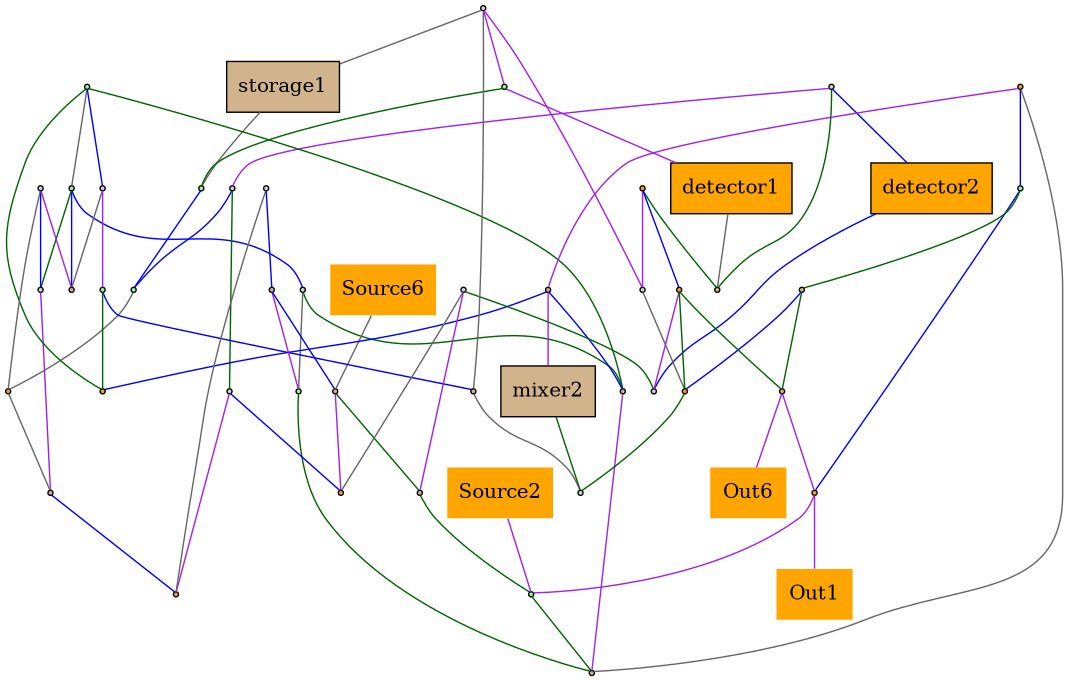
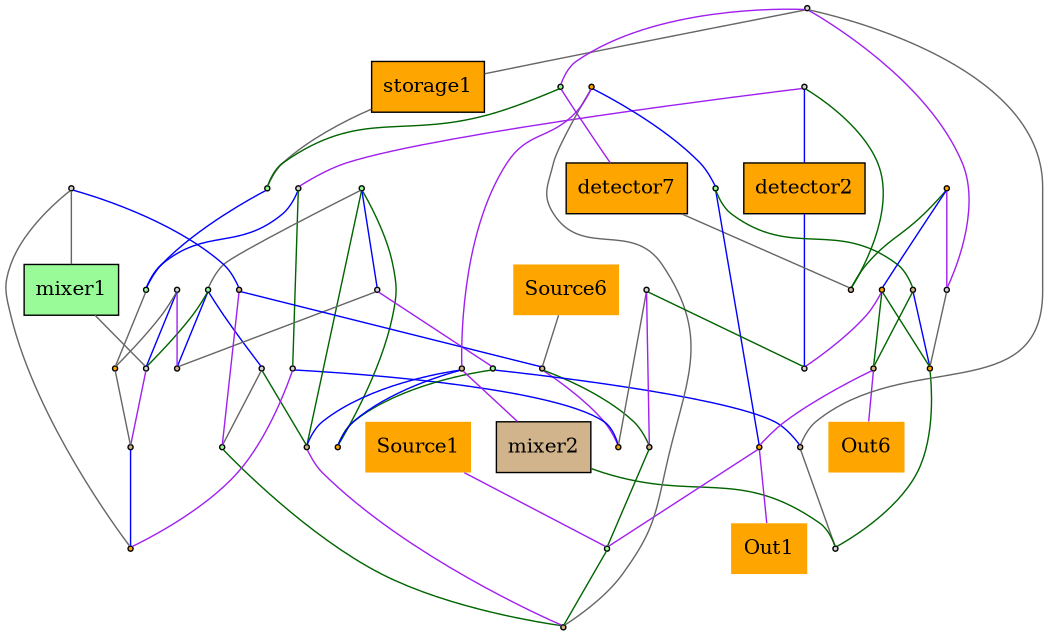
node "storage1": fillcolor tan -> orange
node "detector1": label "detector1" -> "detector7"
node "mixer1": added
node "Source2": label "Source2" -> "Source1"
